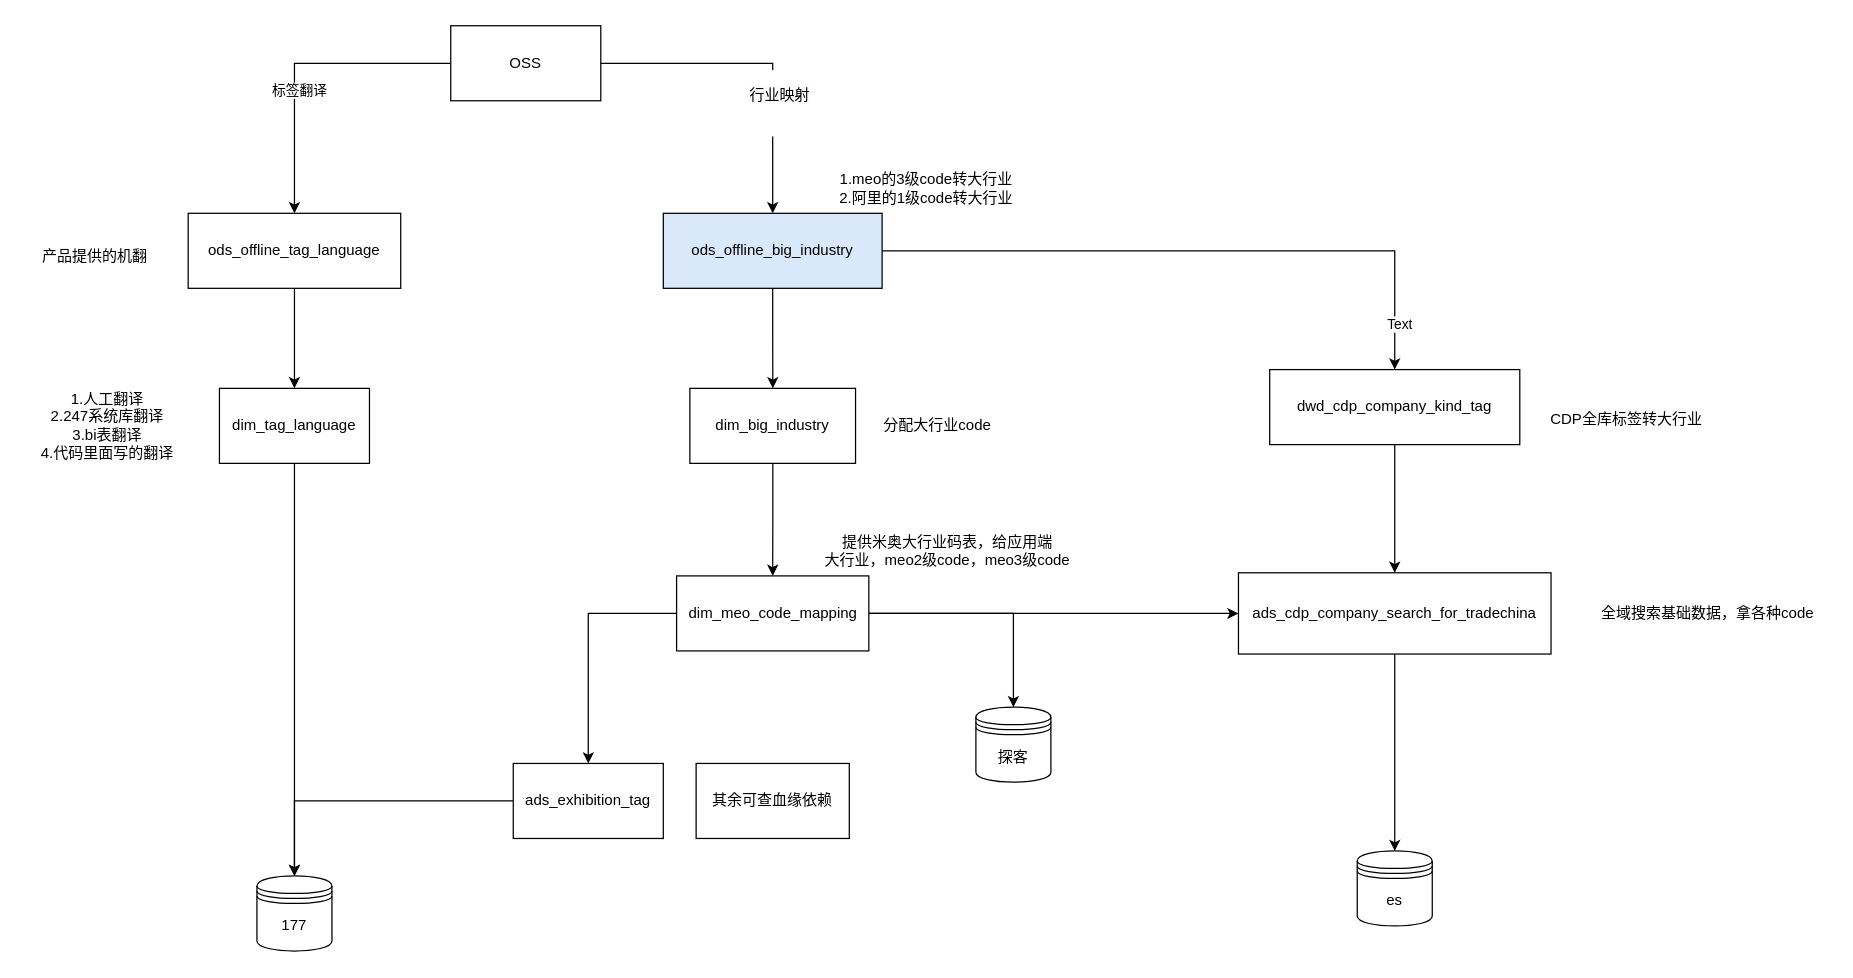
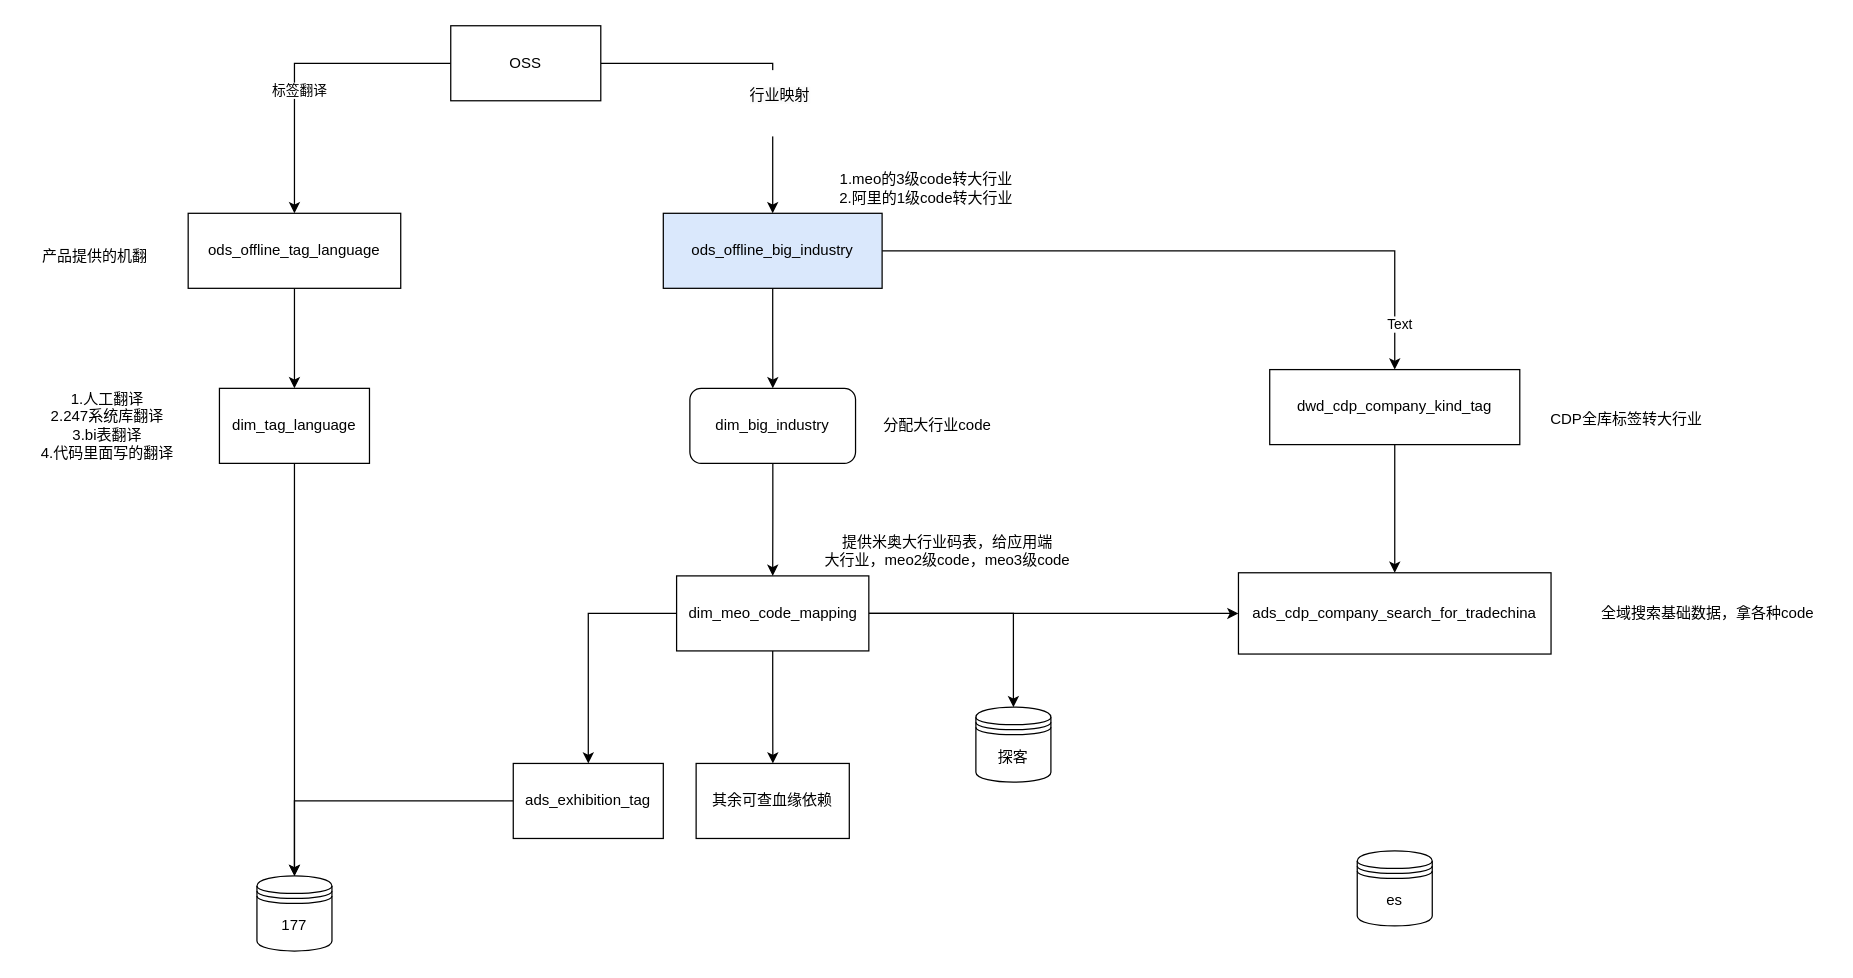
node "dim_big_industry": shape rectangle -> rounded rectangle
edge "dim_meo_code_mapping" -> "其余可查血缘依赖": added
edge "ads_cdp_company_search_for_tradechina" -> "es": removed
